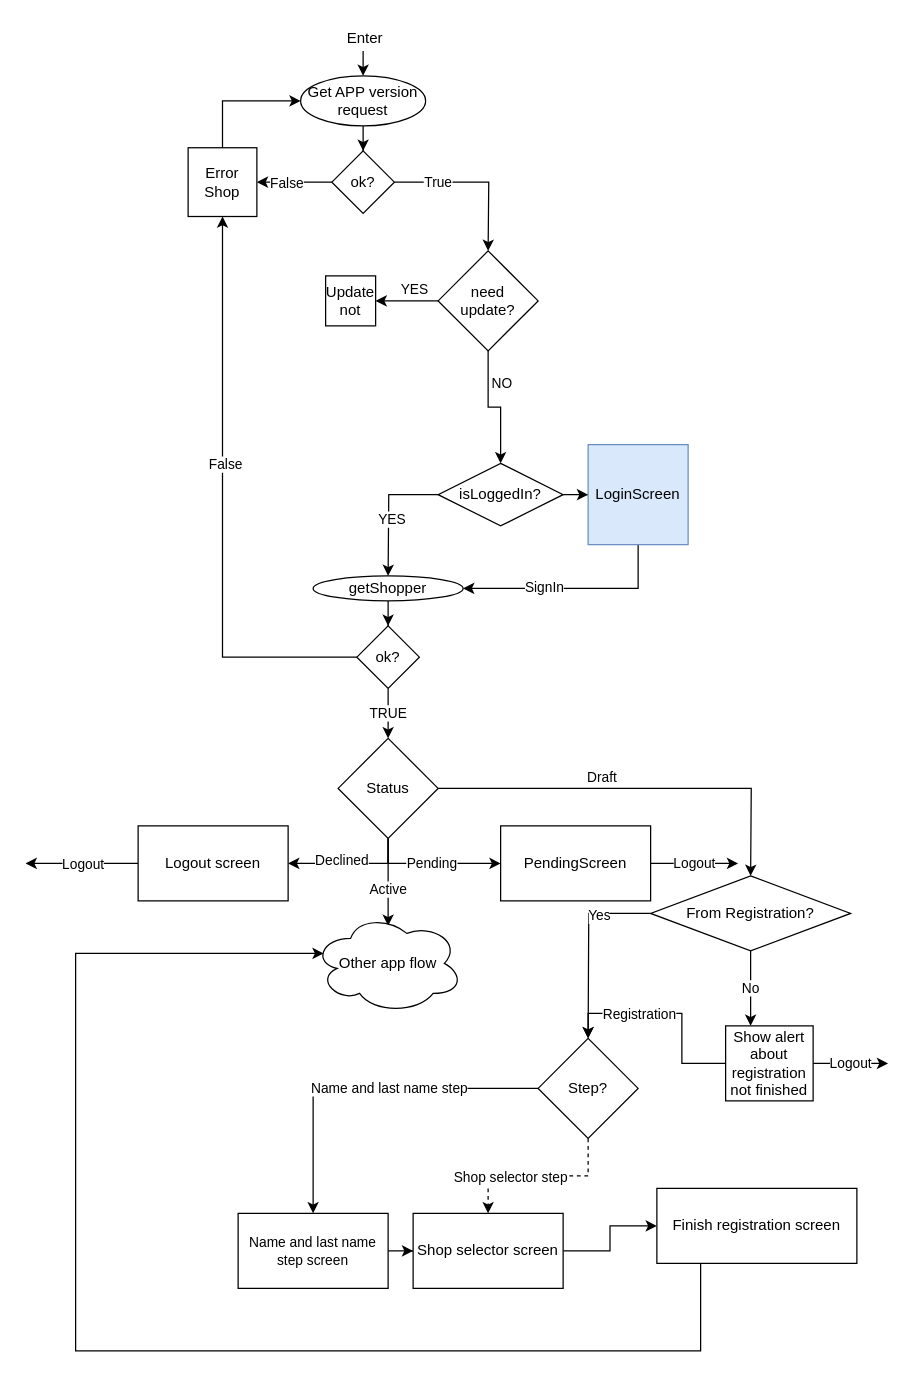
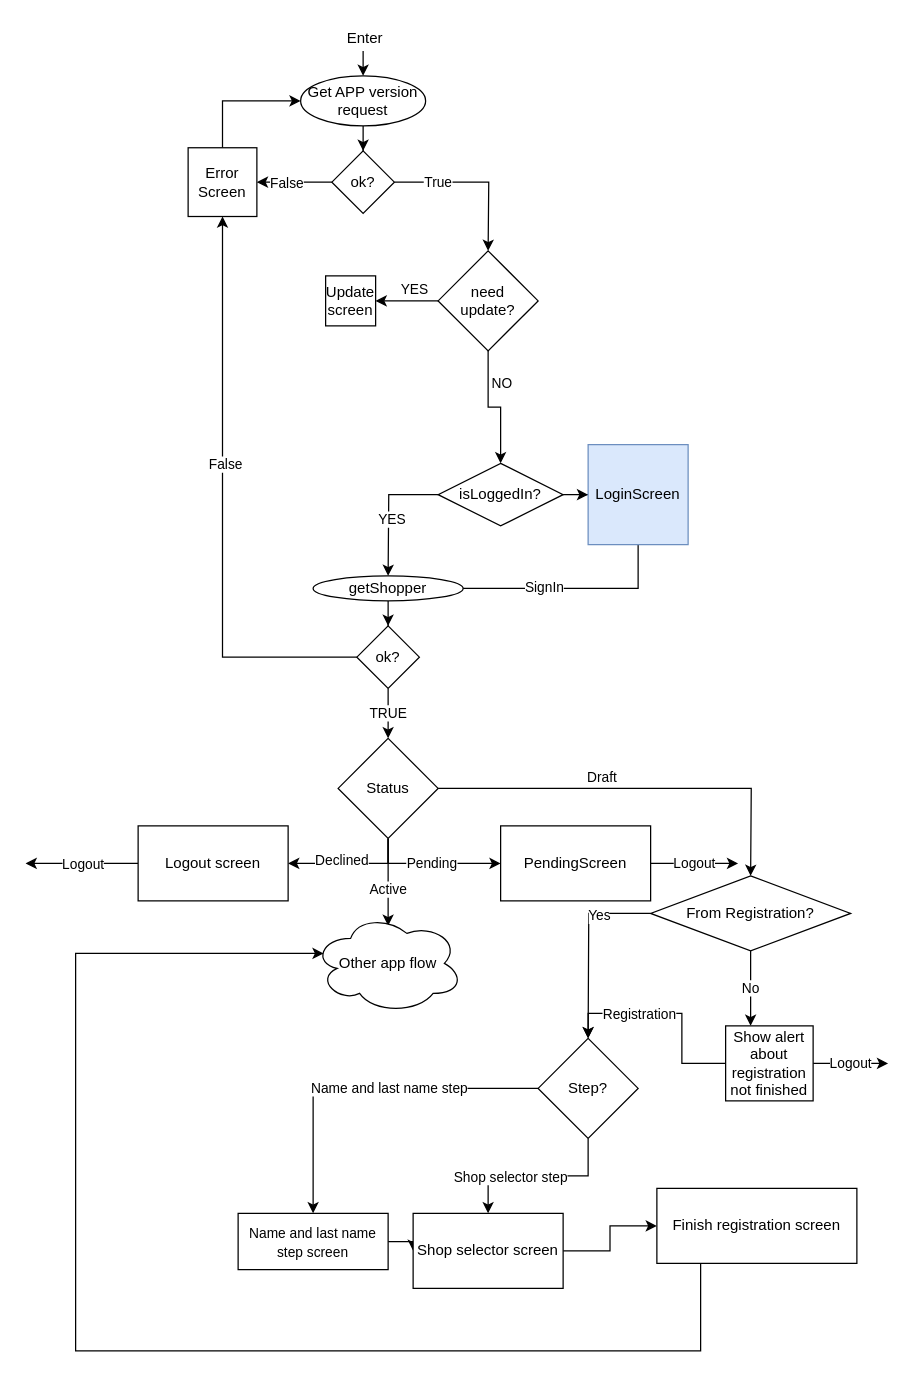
node "Error Shop": label "Error Shop" -> "Error Screen"
node "Update not": label "Update not" -> "Update screen"
edge "LoginScreen" -> "getShopper": arrowhead classic -> none
edge "Step?" -> "Shop selector screen": style dashed -> solid
node "Name and last name step screen": size 150x75 -> 150x56
